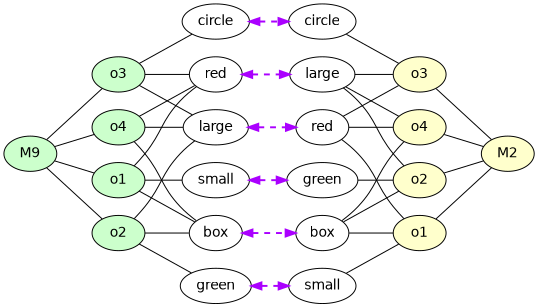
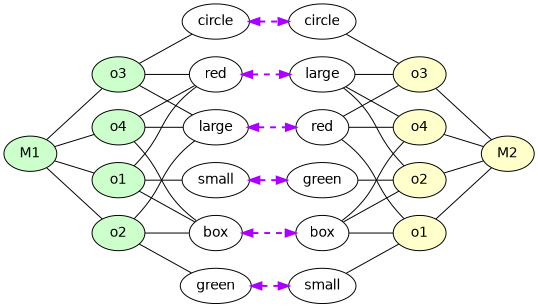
node "M9": label "M9" -> "M1"
